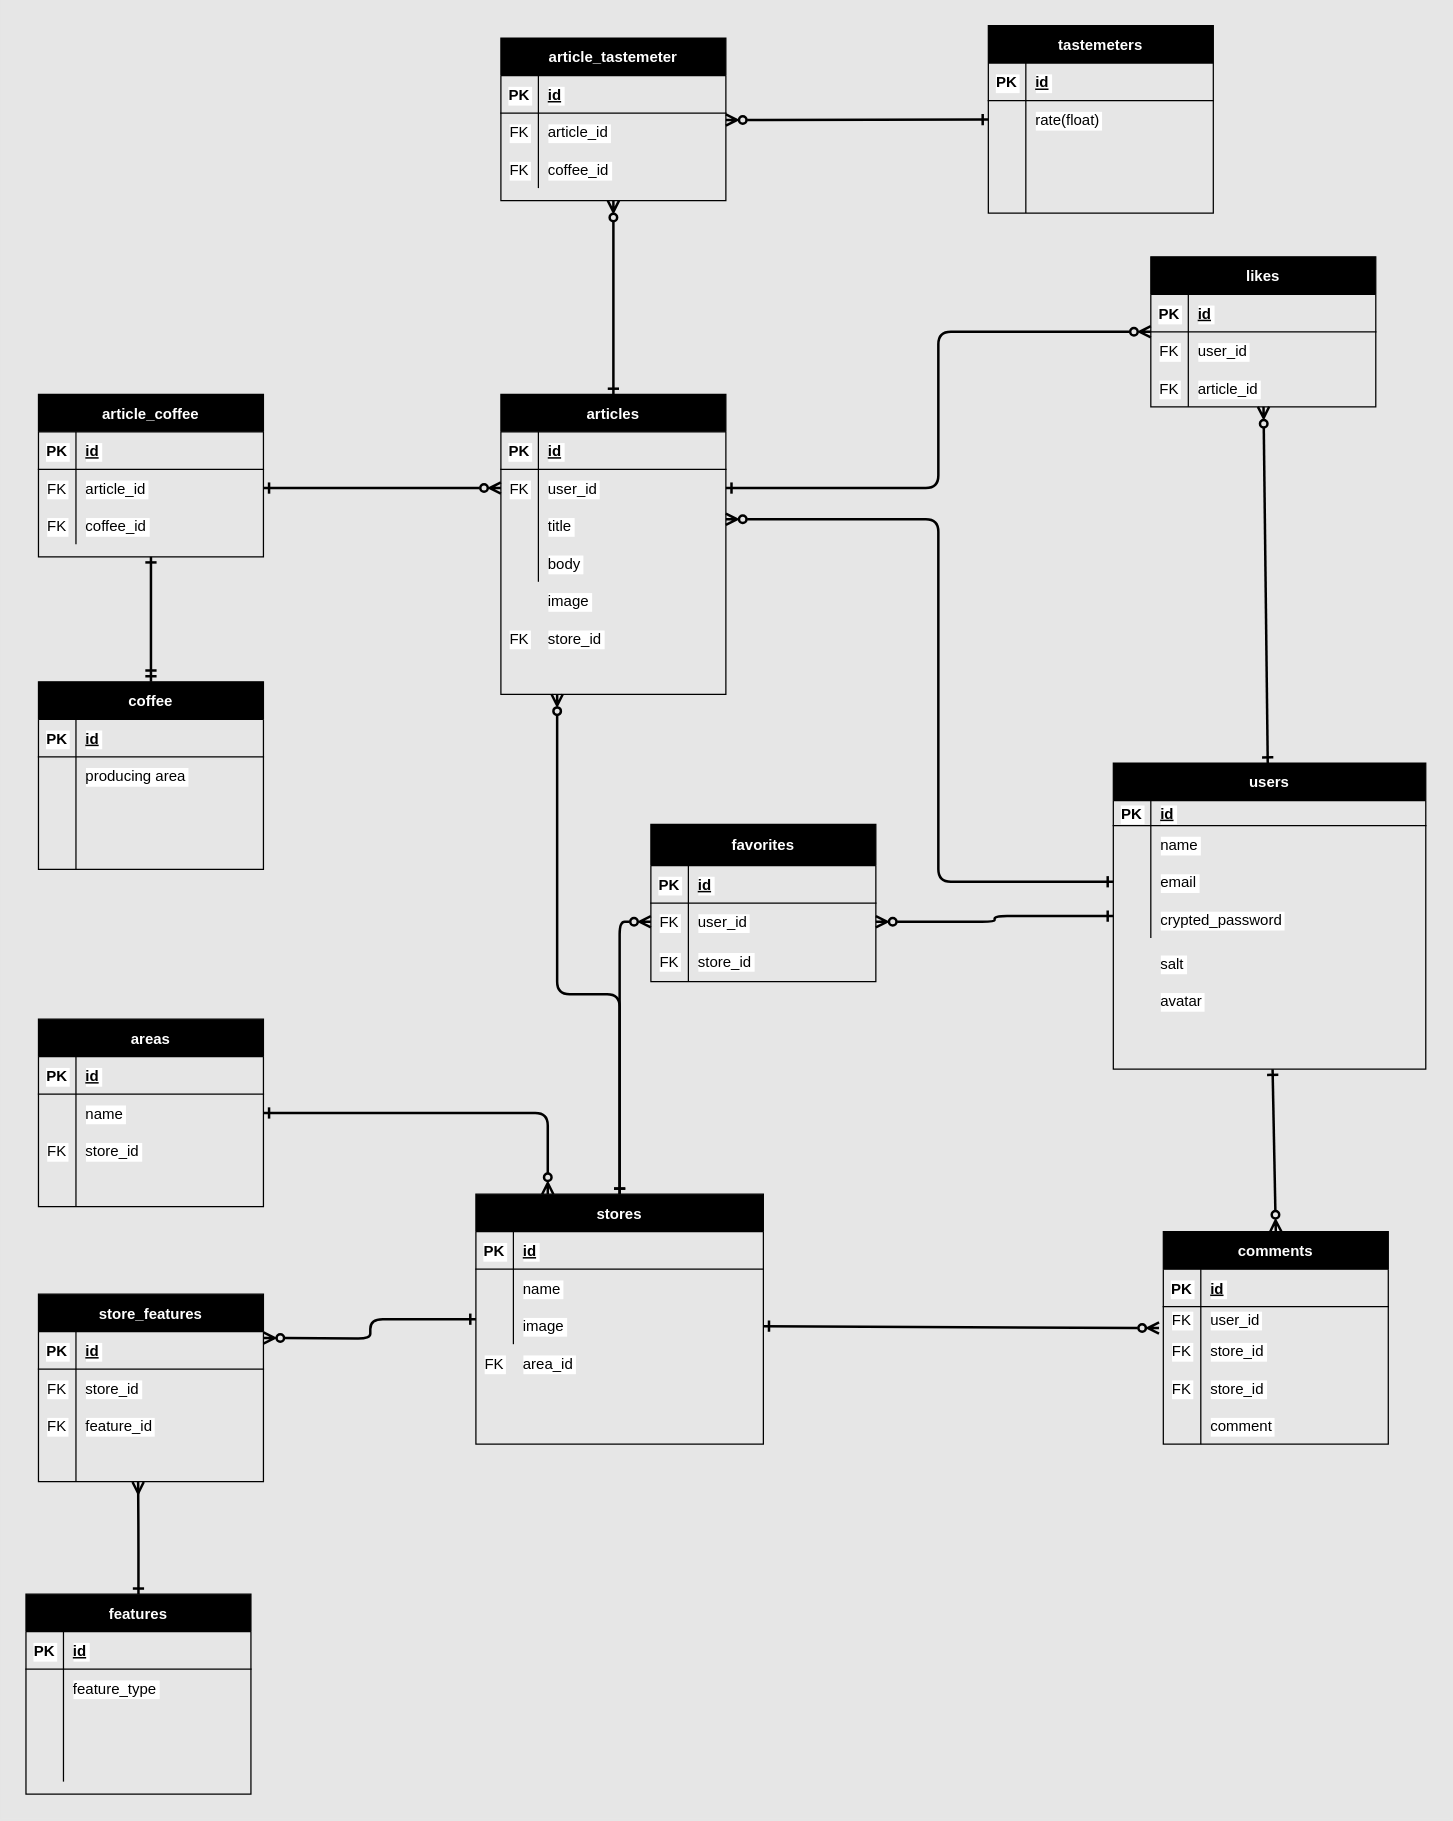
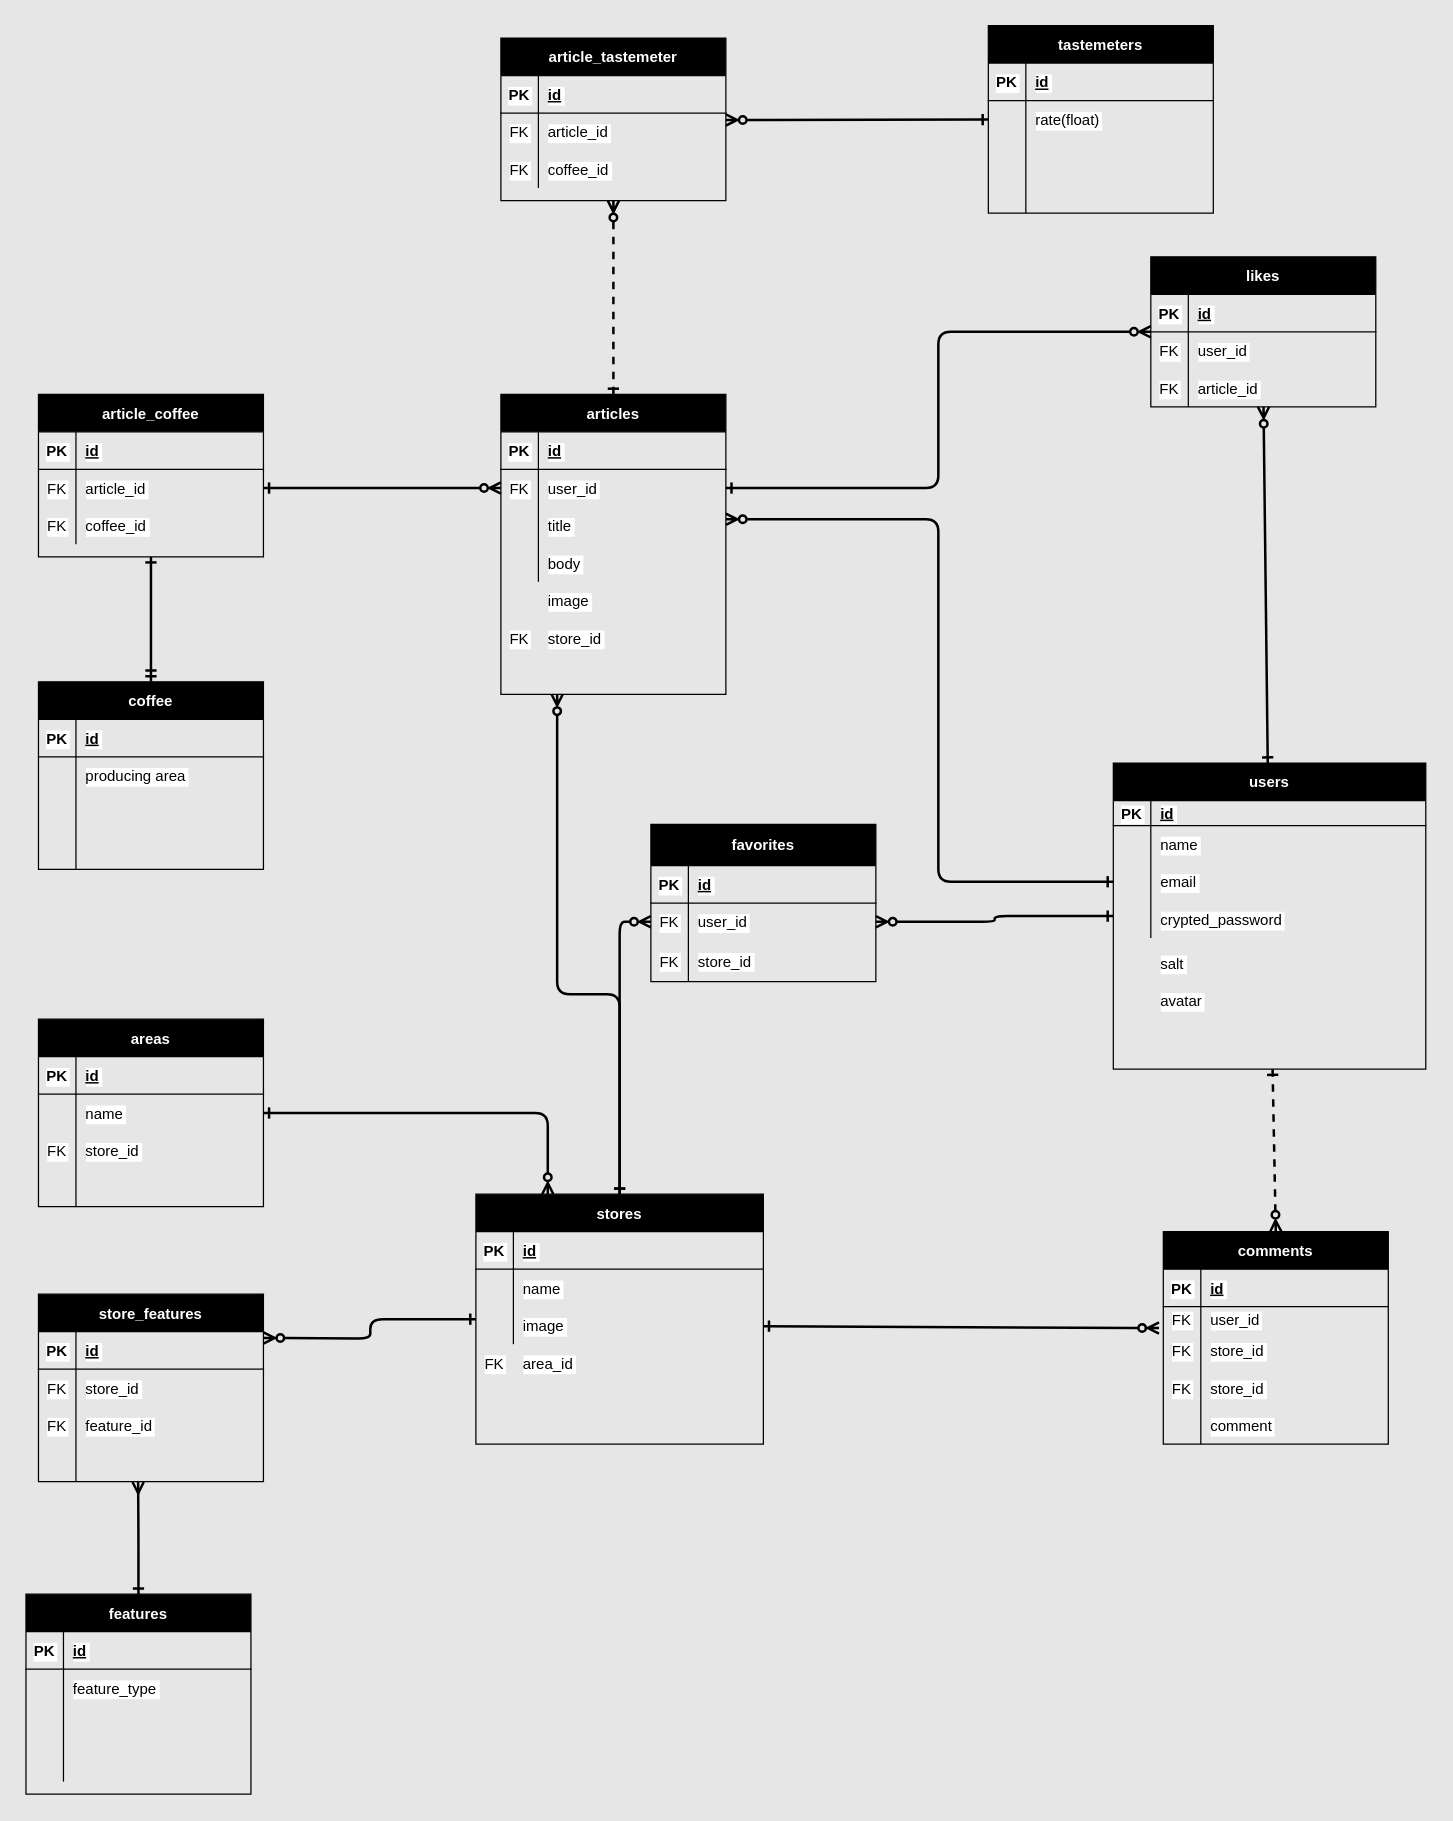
edge "article_tastemeter" -- "articles": style solid -> dashed
edge "users" -- "comments": style solid -> dashed
